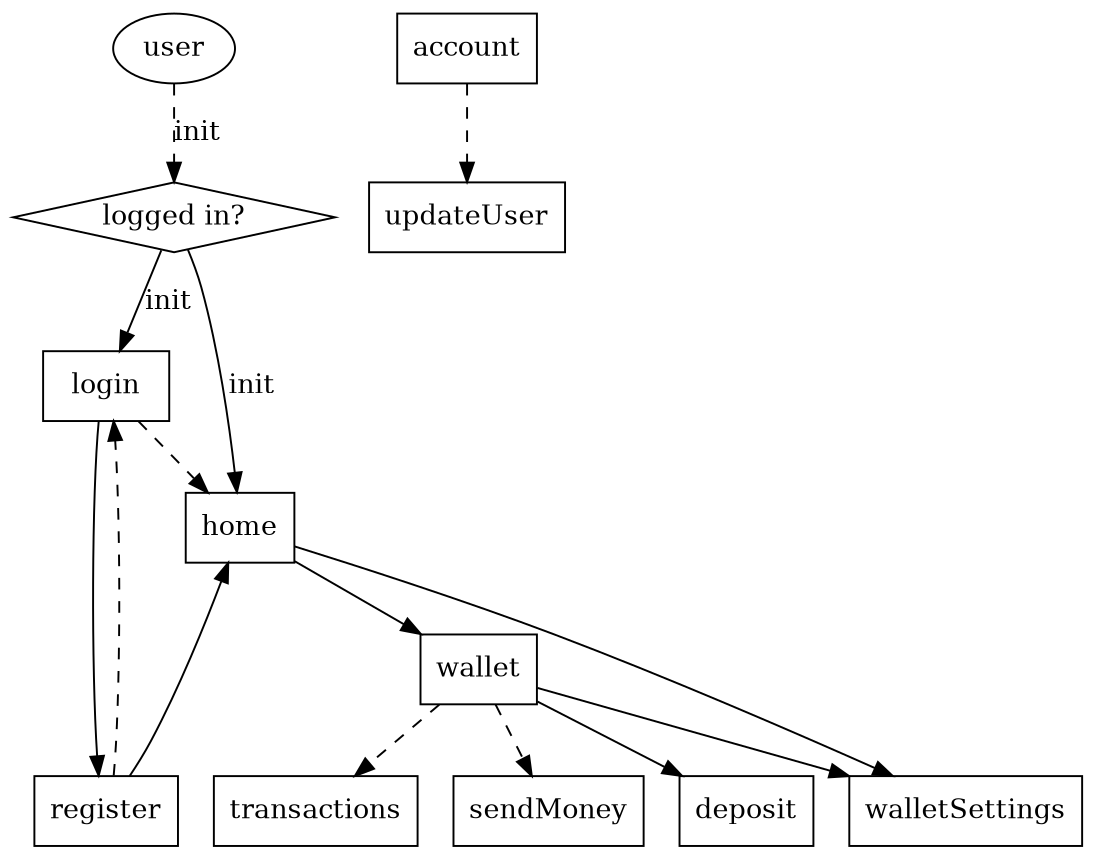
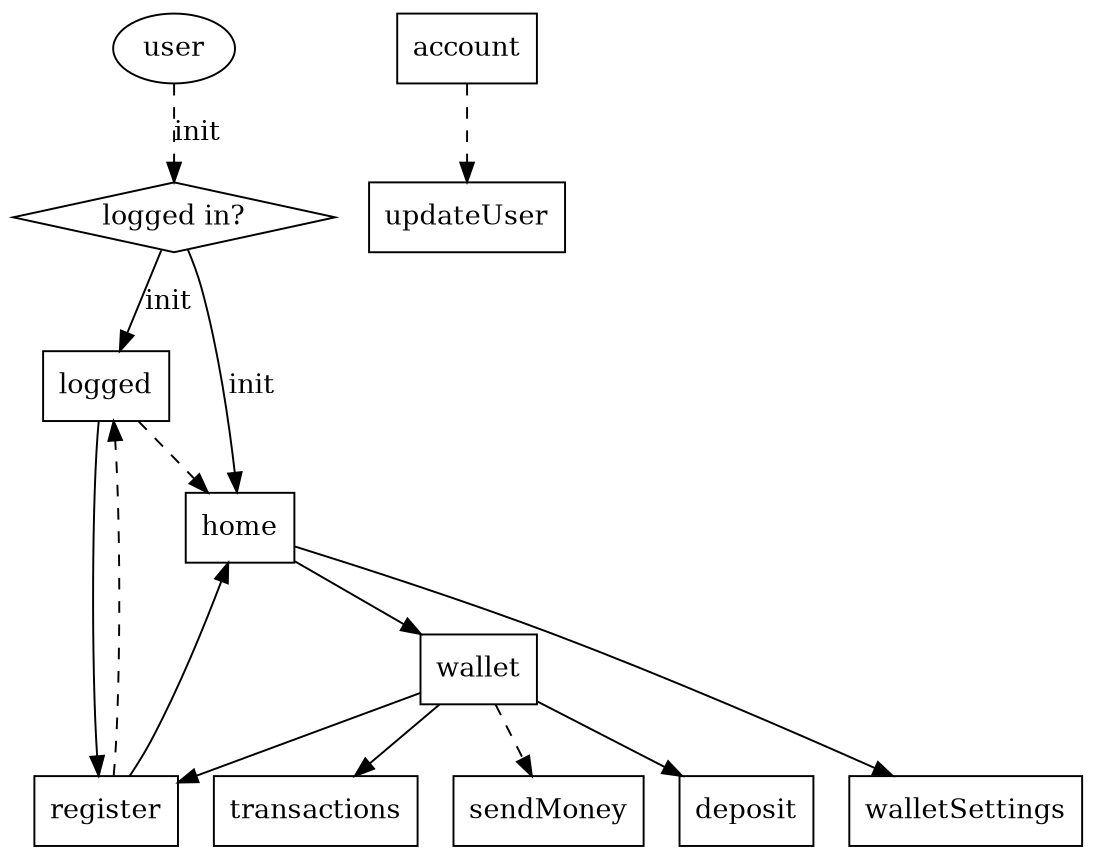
node "login": label "login" -> "logged"
edge "wallet" -> "walletSettings": now "wallet" -> "register"
edge "wallet" -> "transactions": style dashed -> solid
